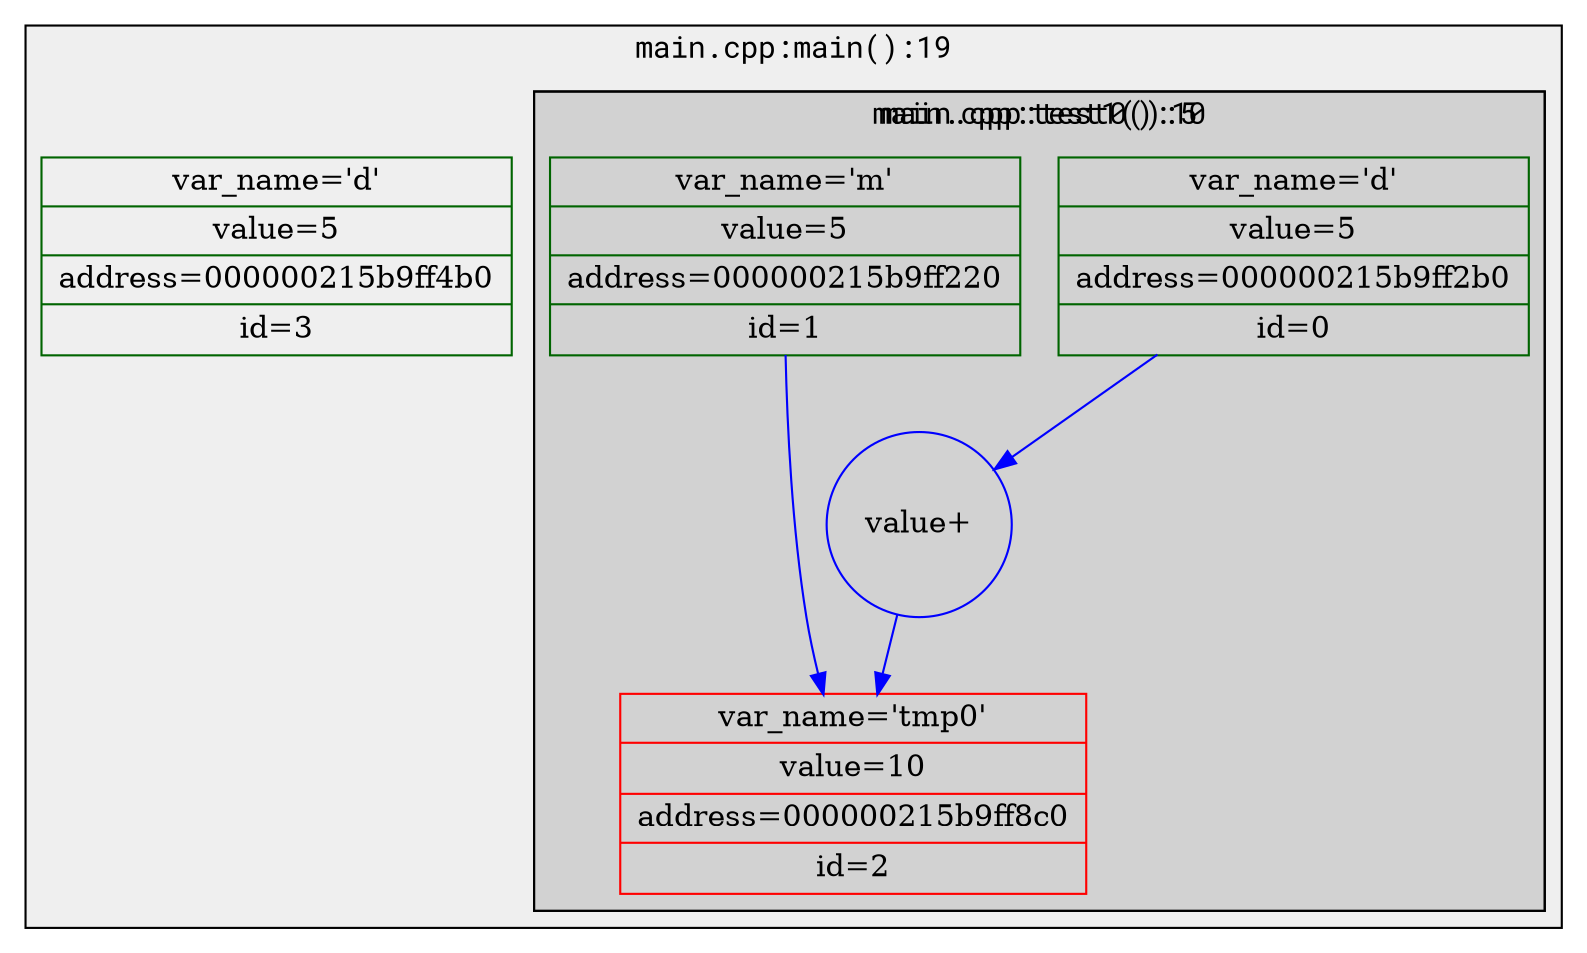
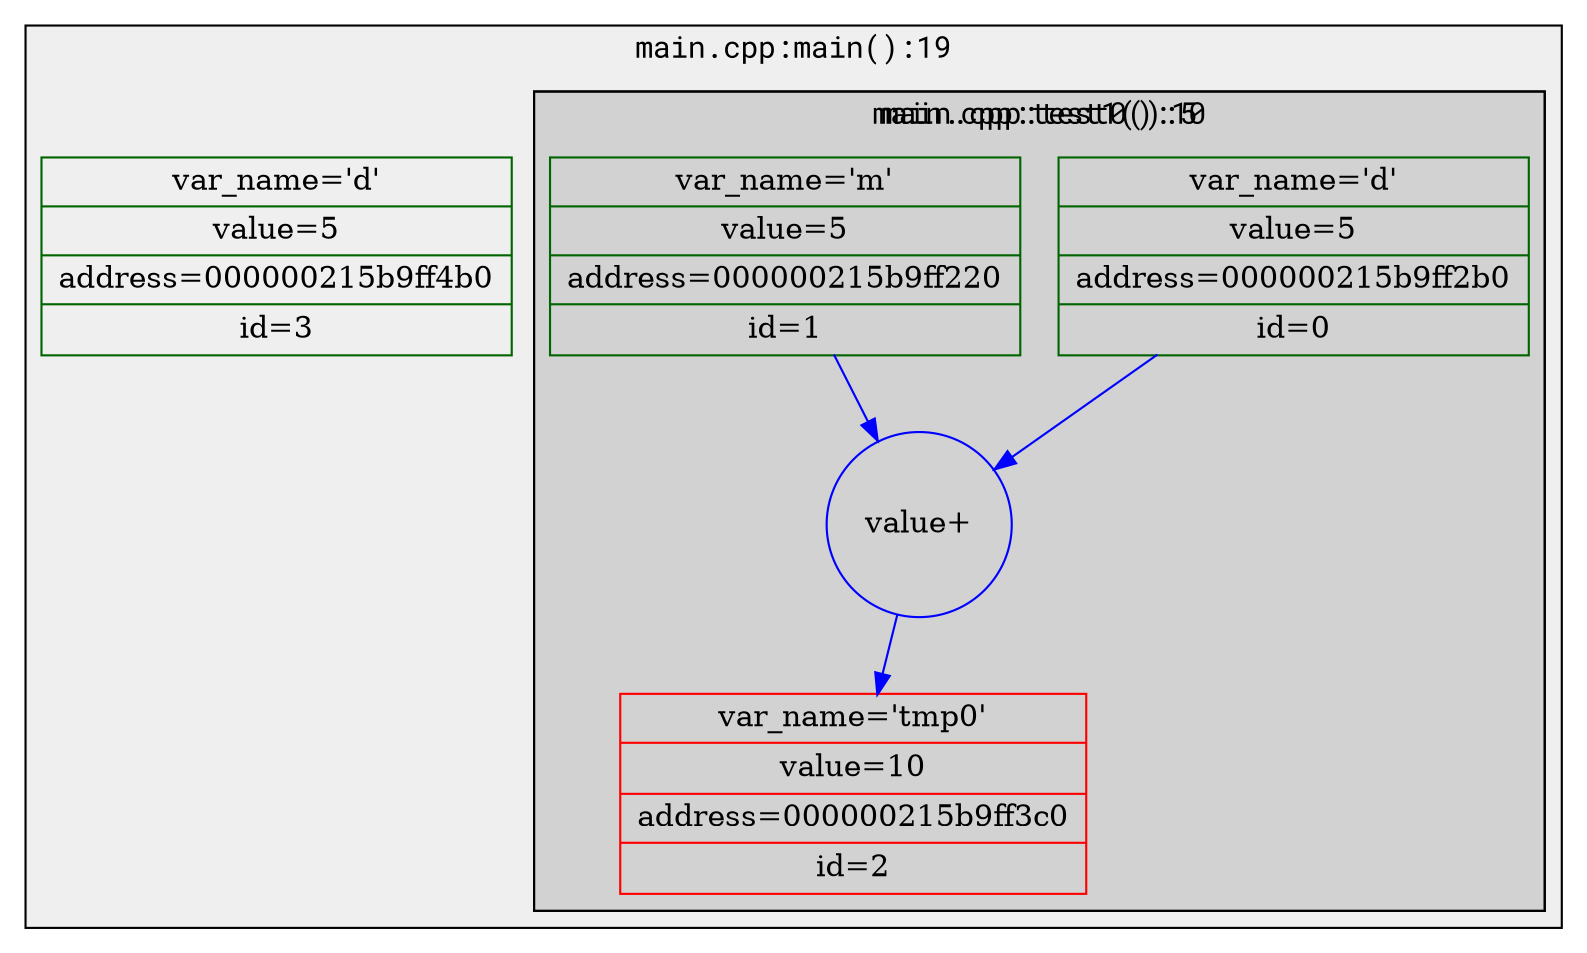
edge "var_name='m'" -> "var_name='tmp0'": now "var_name='m'" -> "value+"
node "var_name='tmp0'": text "address=000000215b9ff8c0" -> "address=000000215b9ff3c0"
